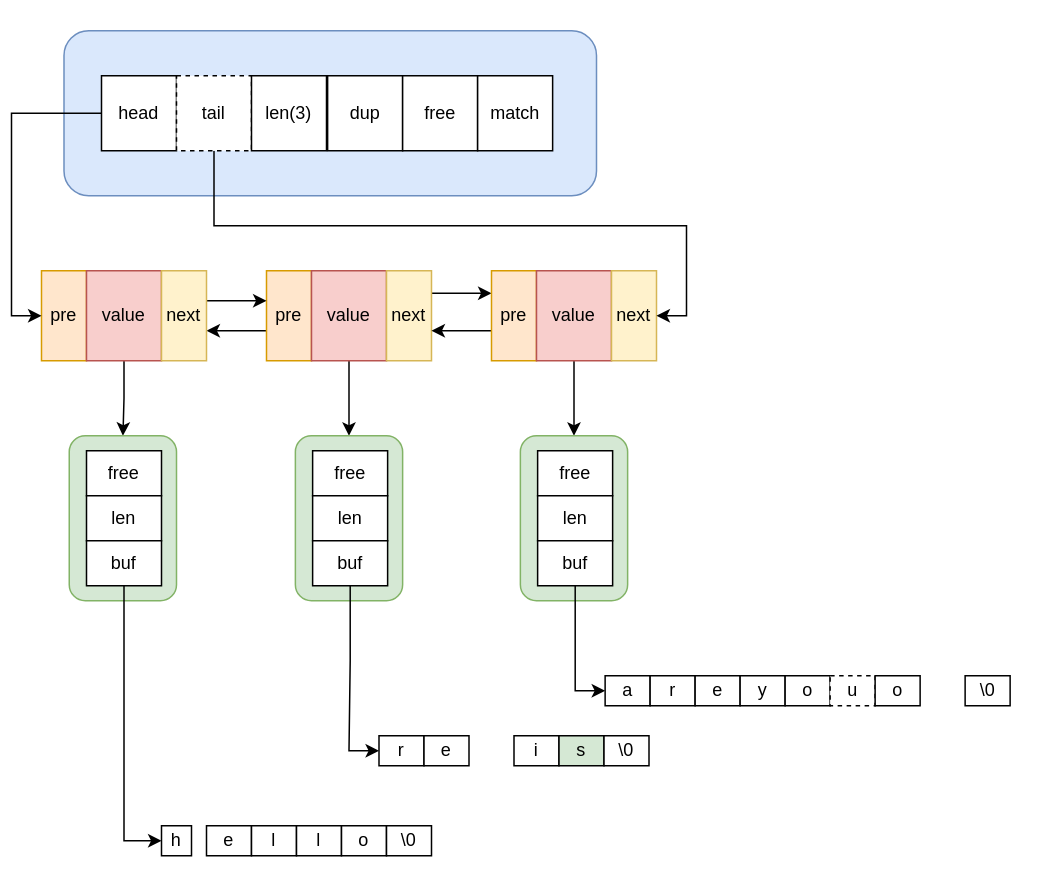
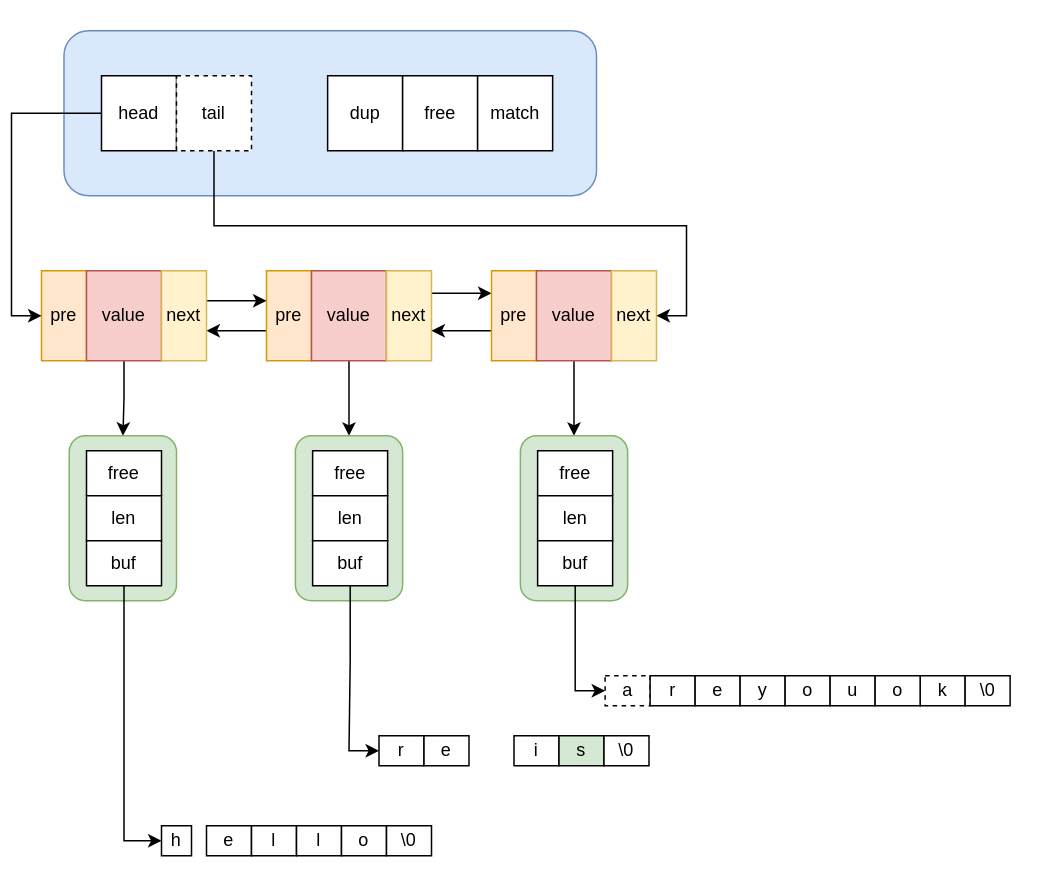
node "len(3)": removed
node "a": style solid -> dashed
node "u": style dashed -> solid
node "k": added
